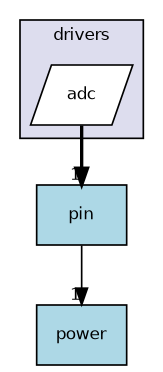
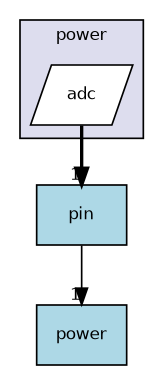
cluster "drivers": label "drivers" -> "power"
